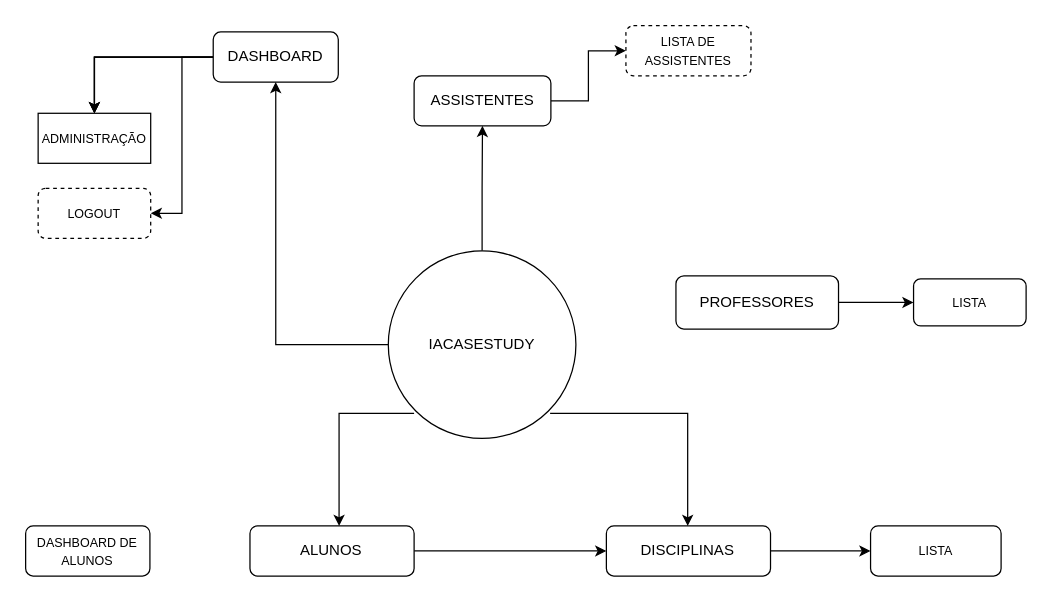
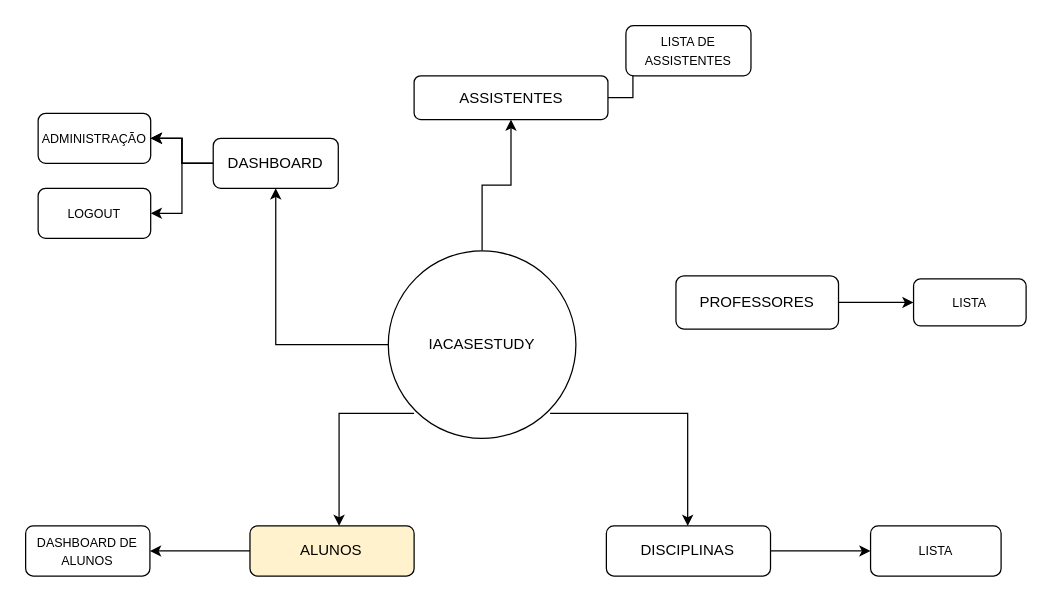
node "LISTA DE ASSISTENTES": style dashed -> solid
node "DASHBOARD": moved (276, 57) -> (276, 163)
node "ASSISTENTES": size 137x50 -> 194x44
node "ADMINISTRAÇÃO": shape rectangle -> rounded rectangle
node "LOGOUT": style dashed -> solid
node "ALUNOS": fillcolor #ffffff -> #fff2cc
edge "ALUNOS" -> "DISCIPLINAS": now "ALUNOS" -> "DASHBOARD DE ALUNOS"
